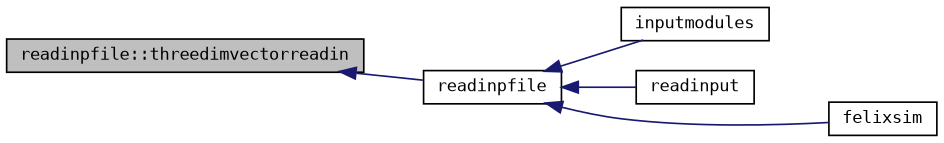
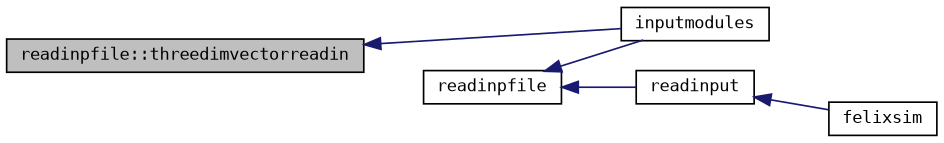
edge "readinpfile" -> "readinpfile::threedimvectorreadin": now "inputmodules" -> "readinpfile::threedimvectorreadin"
edge "felixsim" -> "readinpfile": now "felixsim" -> "readinput"
